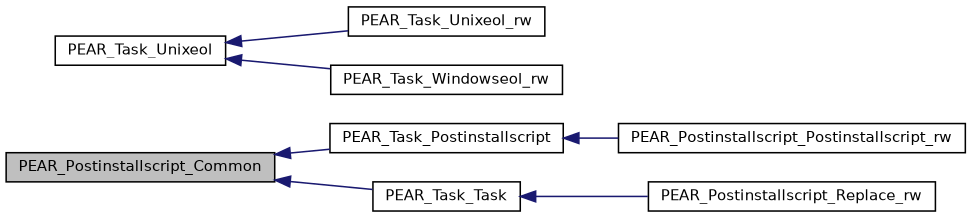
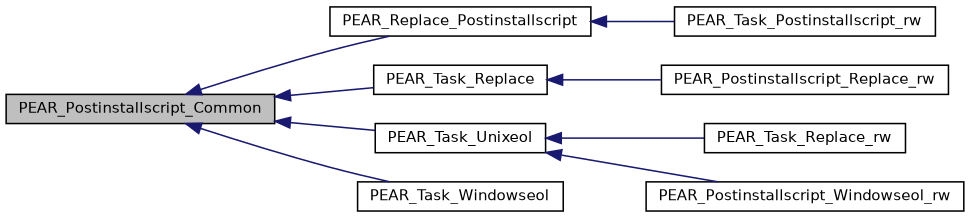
node "PEAR_Task_Unixeol_rw": label "PEAR_Task_Unixeol_rw" -> "PEAR_Task_Replace_rw"
node "PEAR_Task_Windowseol_rw": label "PEAR_Task_Windowseol_rw" -> "PEAR_Postinstallscript_Windowseol_rw"
edge "PEAR_Task_Unixeol" -> "PEAR_Postinstallscript_Common": added
node "PEAR_Task_Postinstallscript": label "PEAR_Task_Postinstallscript" -> "PEAR_Replace_Postinstallscript"
node "PEAR_Postinstallscript_Postinstallscript_rw": label "PEAR_Postinstallscript_Postinstallscript_rw" -> "PEAR_Task_Postinstallscript_rw"
node "PEAR_Task_Task": label "PEAR_Task_Task" -> "PEAR_Task_Replace"
node "PEAR_Task_Windowseol": added
